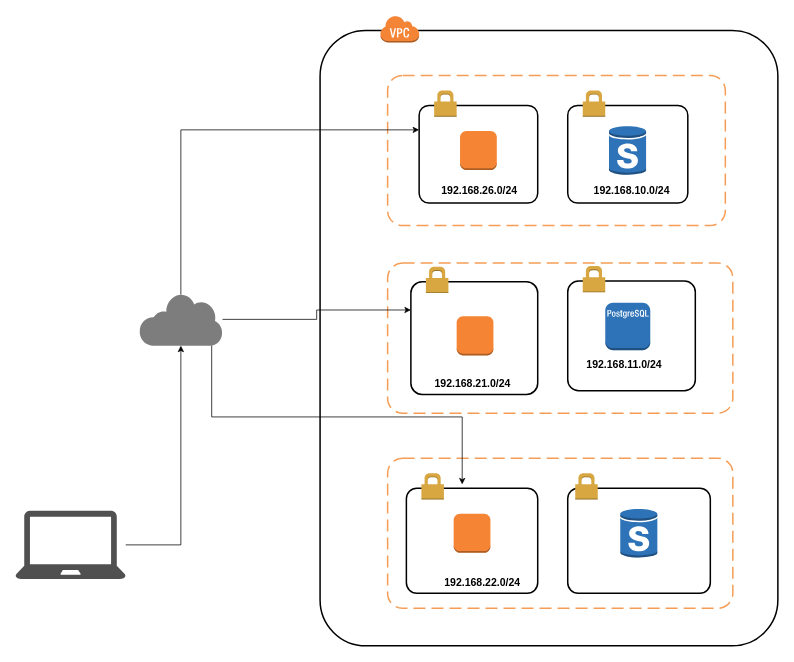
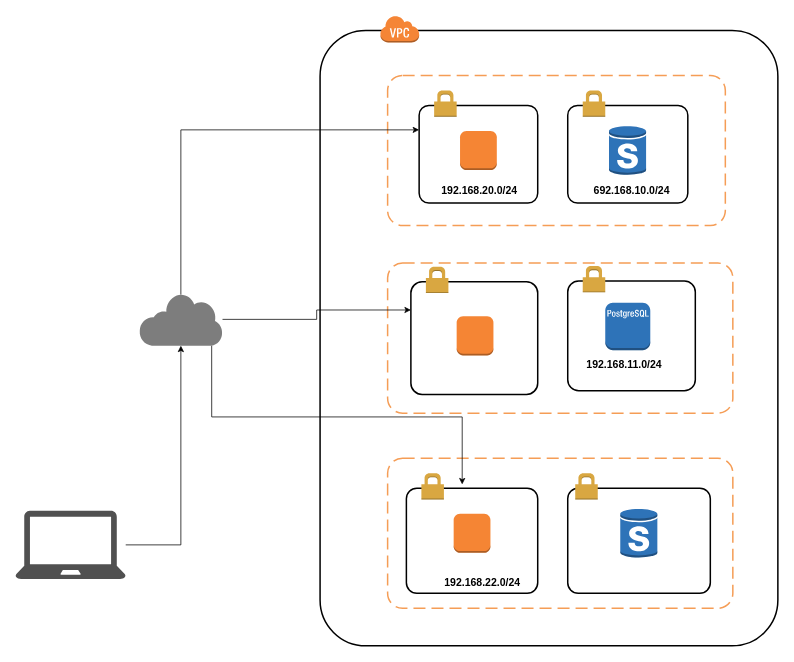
node "192.168.26.0/24": label "192.168.26.0/24" -> "192.168.20.0/24"
node "192.168.10.0/24": label "192.168.10.0/24" -> "692.168.10.0/24"
node "192.168.21.0/24": removed
